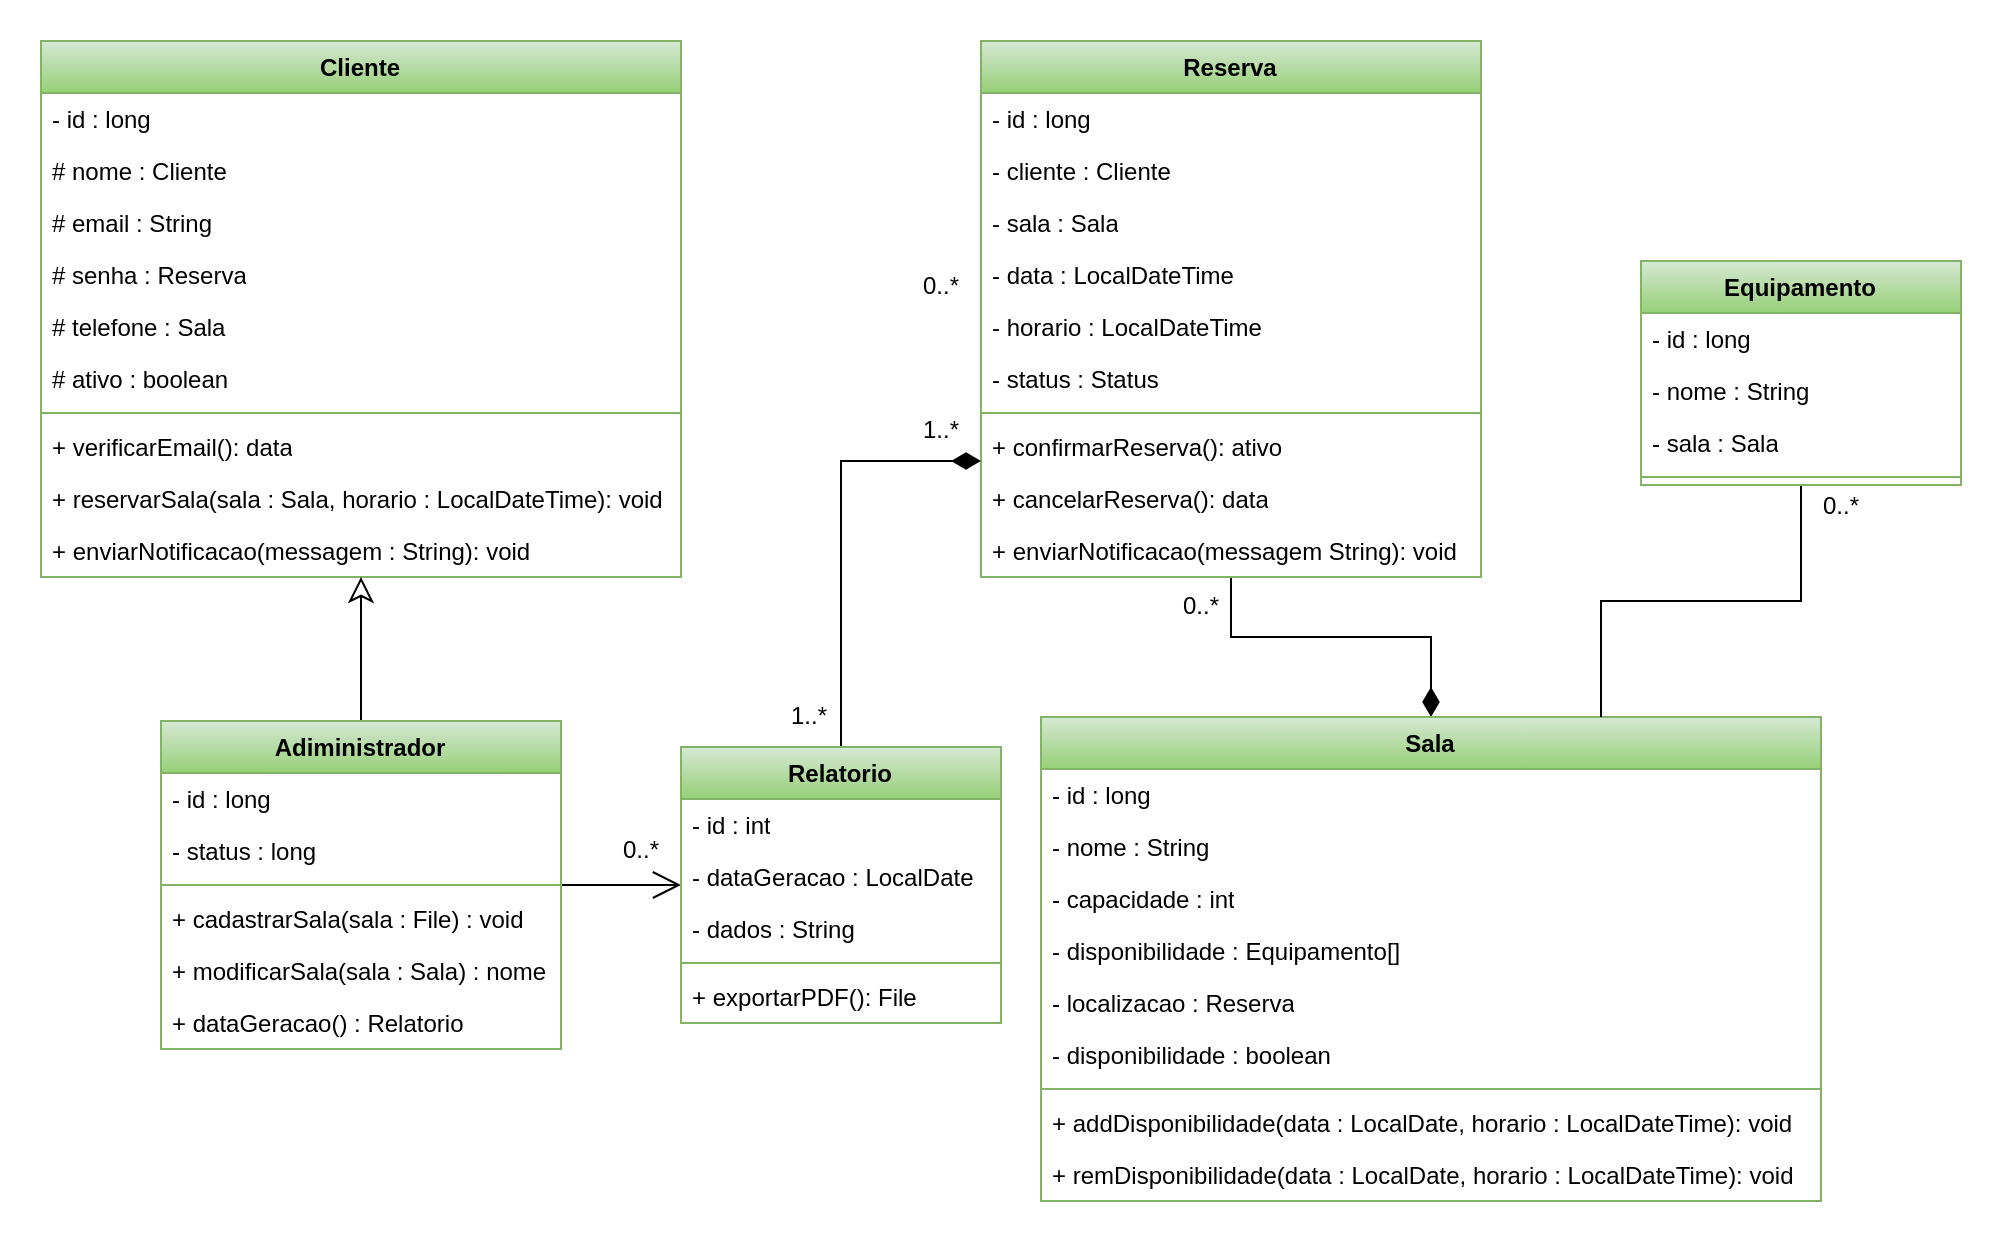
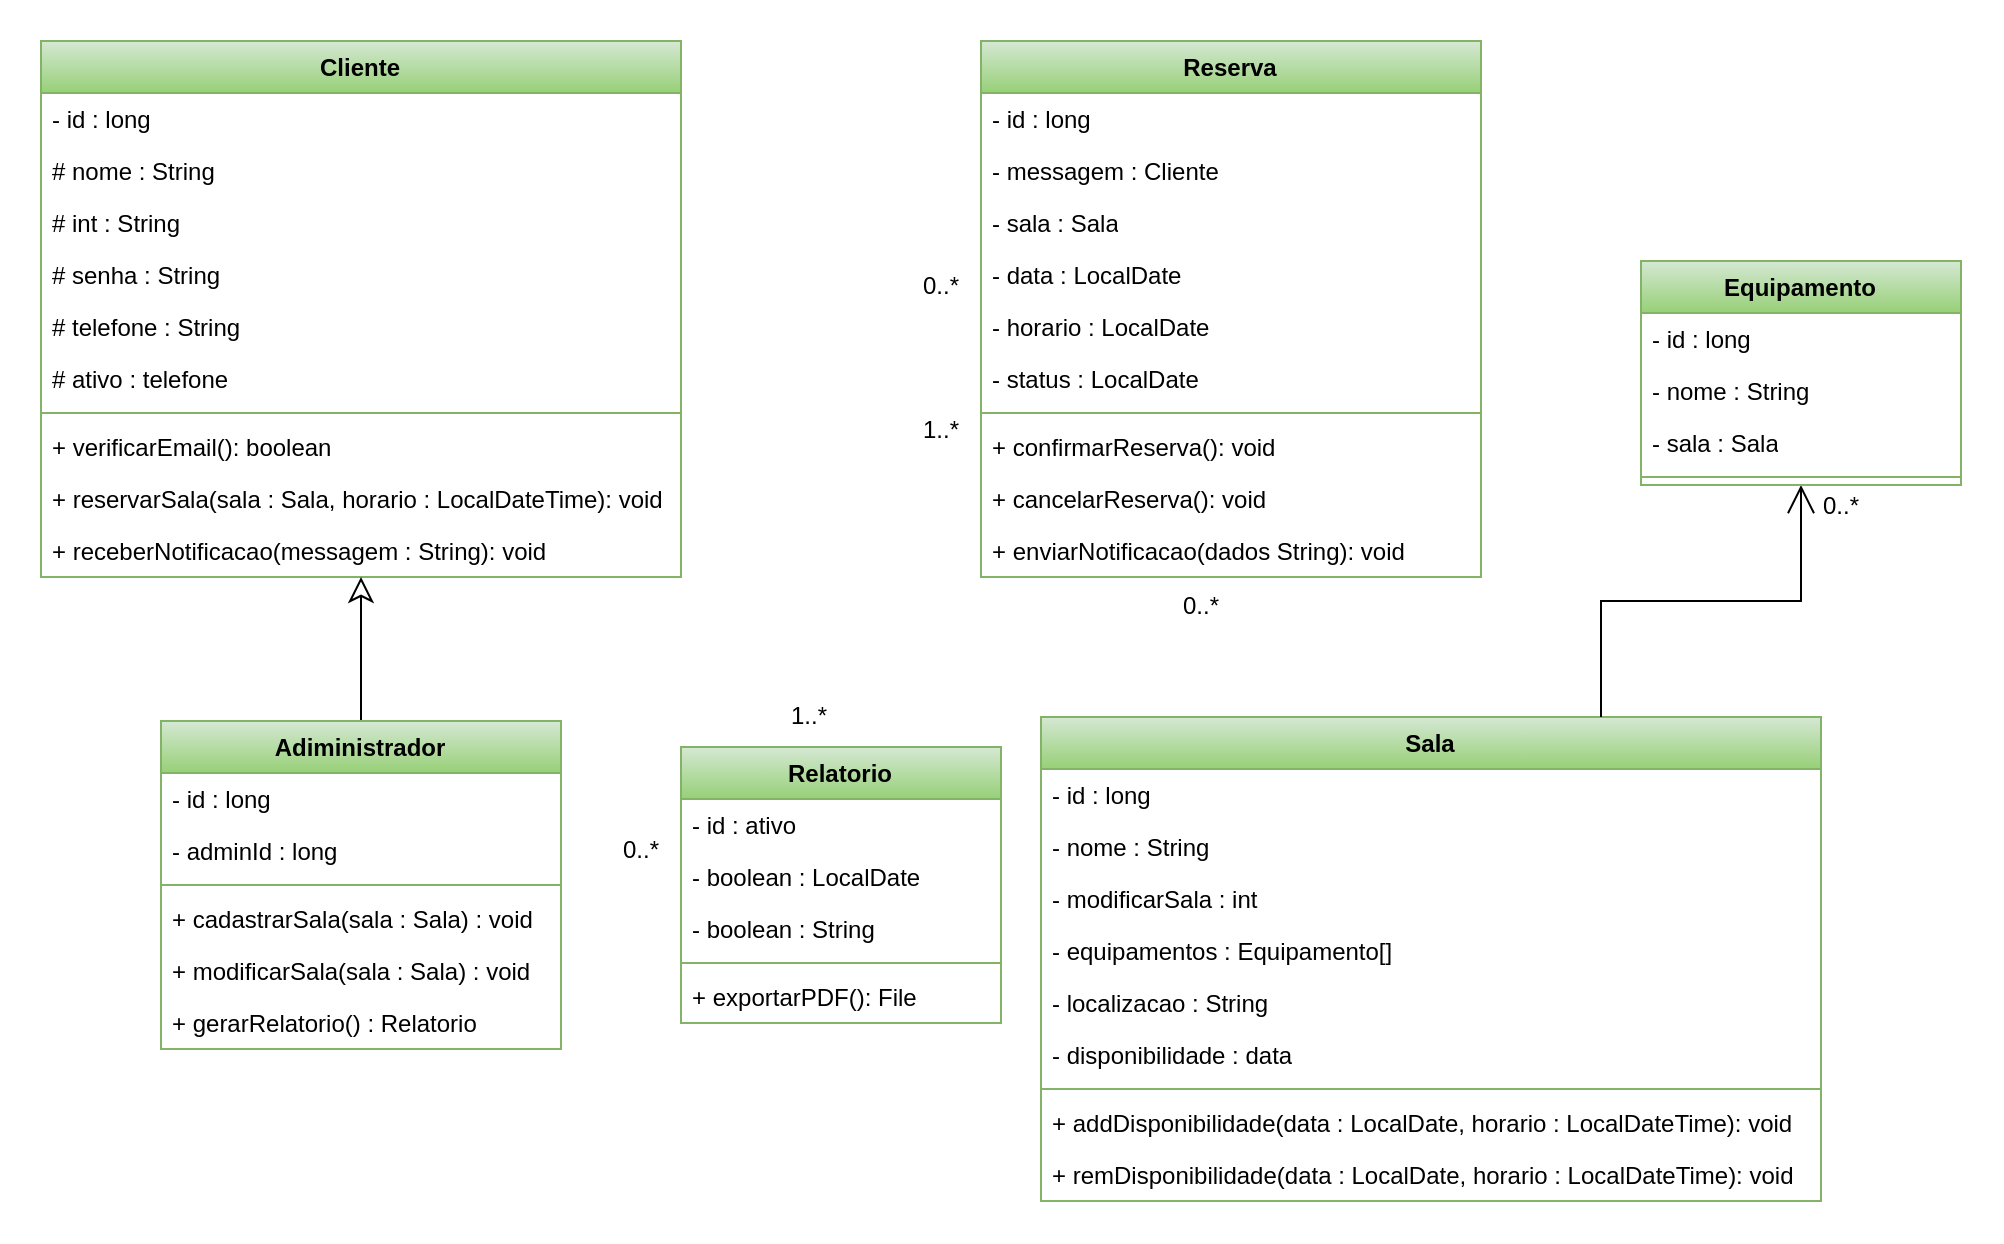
node "# nome : Cliente": label "# nome : Cliente" -> "# nome : String"
node "- cliente : Cliente": label "- cliente : Cliente" -> "- messagem : Cliente"
node "# email : String": label "# email : String" -> "# int : String"
node "# senha : Reserva": label "# senha : Reserva" -> "# senha : String"
node "- data : LocalDateTime": label "- data : LocalDateTime" -> "- data : LocalDate"
node "# telefone : Sala": label "# telefone : Sala" -> "# telefone : String"
node "- horario : LocalDateTime": label "- horario : LocalDateTime" -> "- horario : LocalDate"
node "# ativo : boolean": label "# ativo : boolean" -> "# ativo : telefone"
node "- status : Status": label "- status : Status" -> "- status : LocalDate"
node "+ verificarEmail(): data": label "+ verificarEmail(): data" -> "+ verificarEmail(): boolean"
node "+ confirmarReserva(): ativo": label "+ confirmarReserva(): ativo" -> "+ confirmarReserva(): void"
edge "Equipamento" -- "Sala": arrowhead none -> open
node "+ cancelarReserva(): data": label "+ cancelarReserva(): data" -> "+ cancelarReserva(): void"
edge "Relatorio" -> "Reserva": removed
node "+ enviarNotificacao(messagem : String): void": label "+ enviarNotificacao(messagem : String): void" -> "+ receberNotificacao(messagem : String): void"
node "+ enviarNotificacao(messagem String): void": label "+ enviarNotificacao(messagem String): void" -> "+ enviarNotificacao(dados String): void"
edge "Reserva" -> "Sala": removed
node "- id : int": label "- id : int" -> "- id : ativo"
node "- status : long": label "- status : long" -> "- adminId : long"
edge "Adiministrador" -> "Relatorio": removed
node "- dataGeracao : LocalDate": label "- dataGeracao : LocalDate" -> "- boolean : LocalDate"
node "- capacidade : int": label "- capacidade : int" -> "- modificarSala : int"
node "- dados : String": label "- dados : String" -> "- boolean : String"
node "+ cadastrarSala(sala : File) : void": label "+ cadastrarSala(sala : File) : void" -> "+ cadastrarSala(sala : Sala) : void"
node "- disponibilidade : Equipamento[]": label "- disponibilidade : Equipamento[]" -> "- equipamentos : Equipamento[]"
node "+ modificarSala(sala : Sala) : nome": label "+ modificarSala(sala : Sala) : nome" -> "+ modificarSala(sala : Sala) : void"
node "- localizacao : Reserva": label "- localizacao : Reserva" -> "- localizacao : String"
node "+ dataGeracao() : Relatorio": label "+ dataGeracao() : Relatorio" -> "+ gerarRelatorio() : Relatorio"
node "- disponibilidade : boolean": label "- disponibilidade : boolean" -> "- disponibilidade : data"
